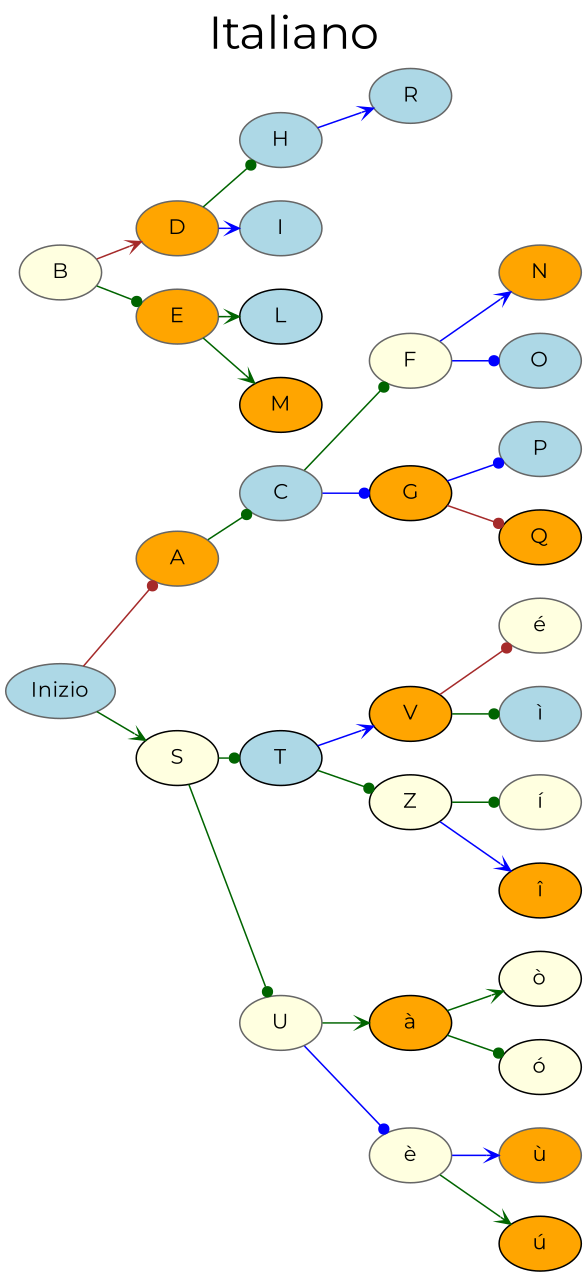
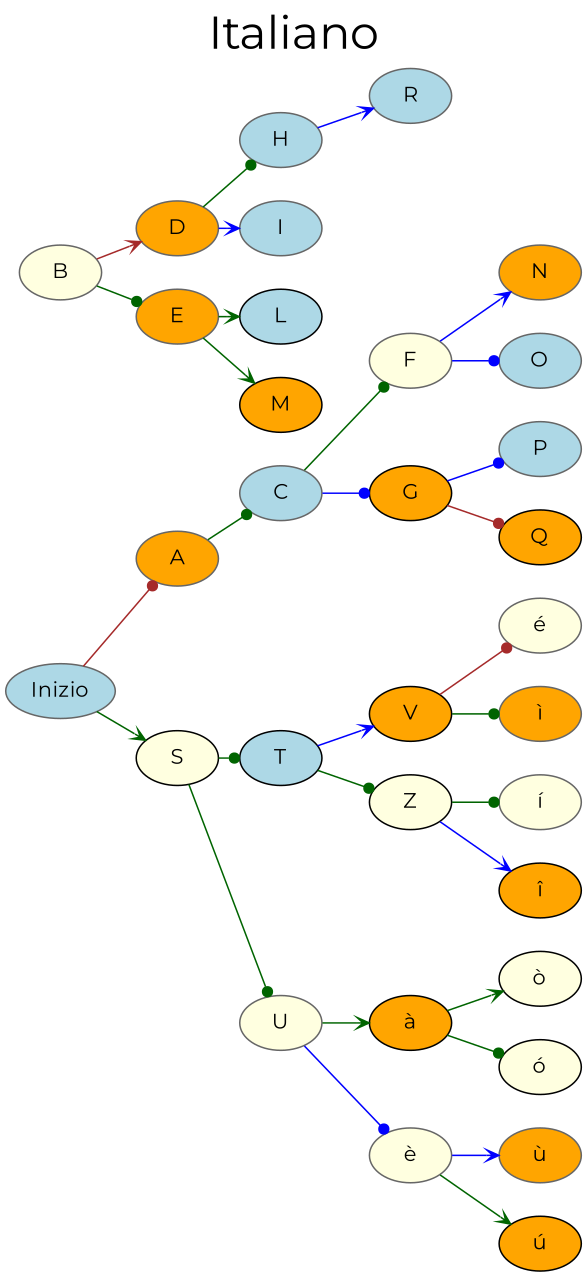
node "ì": fillcolor lightblue -> orange
